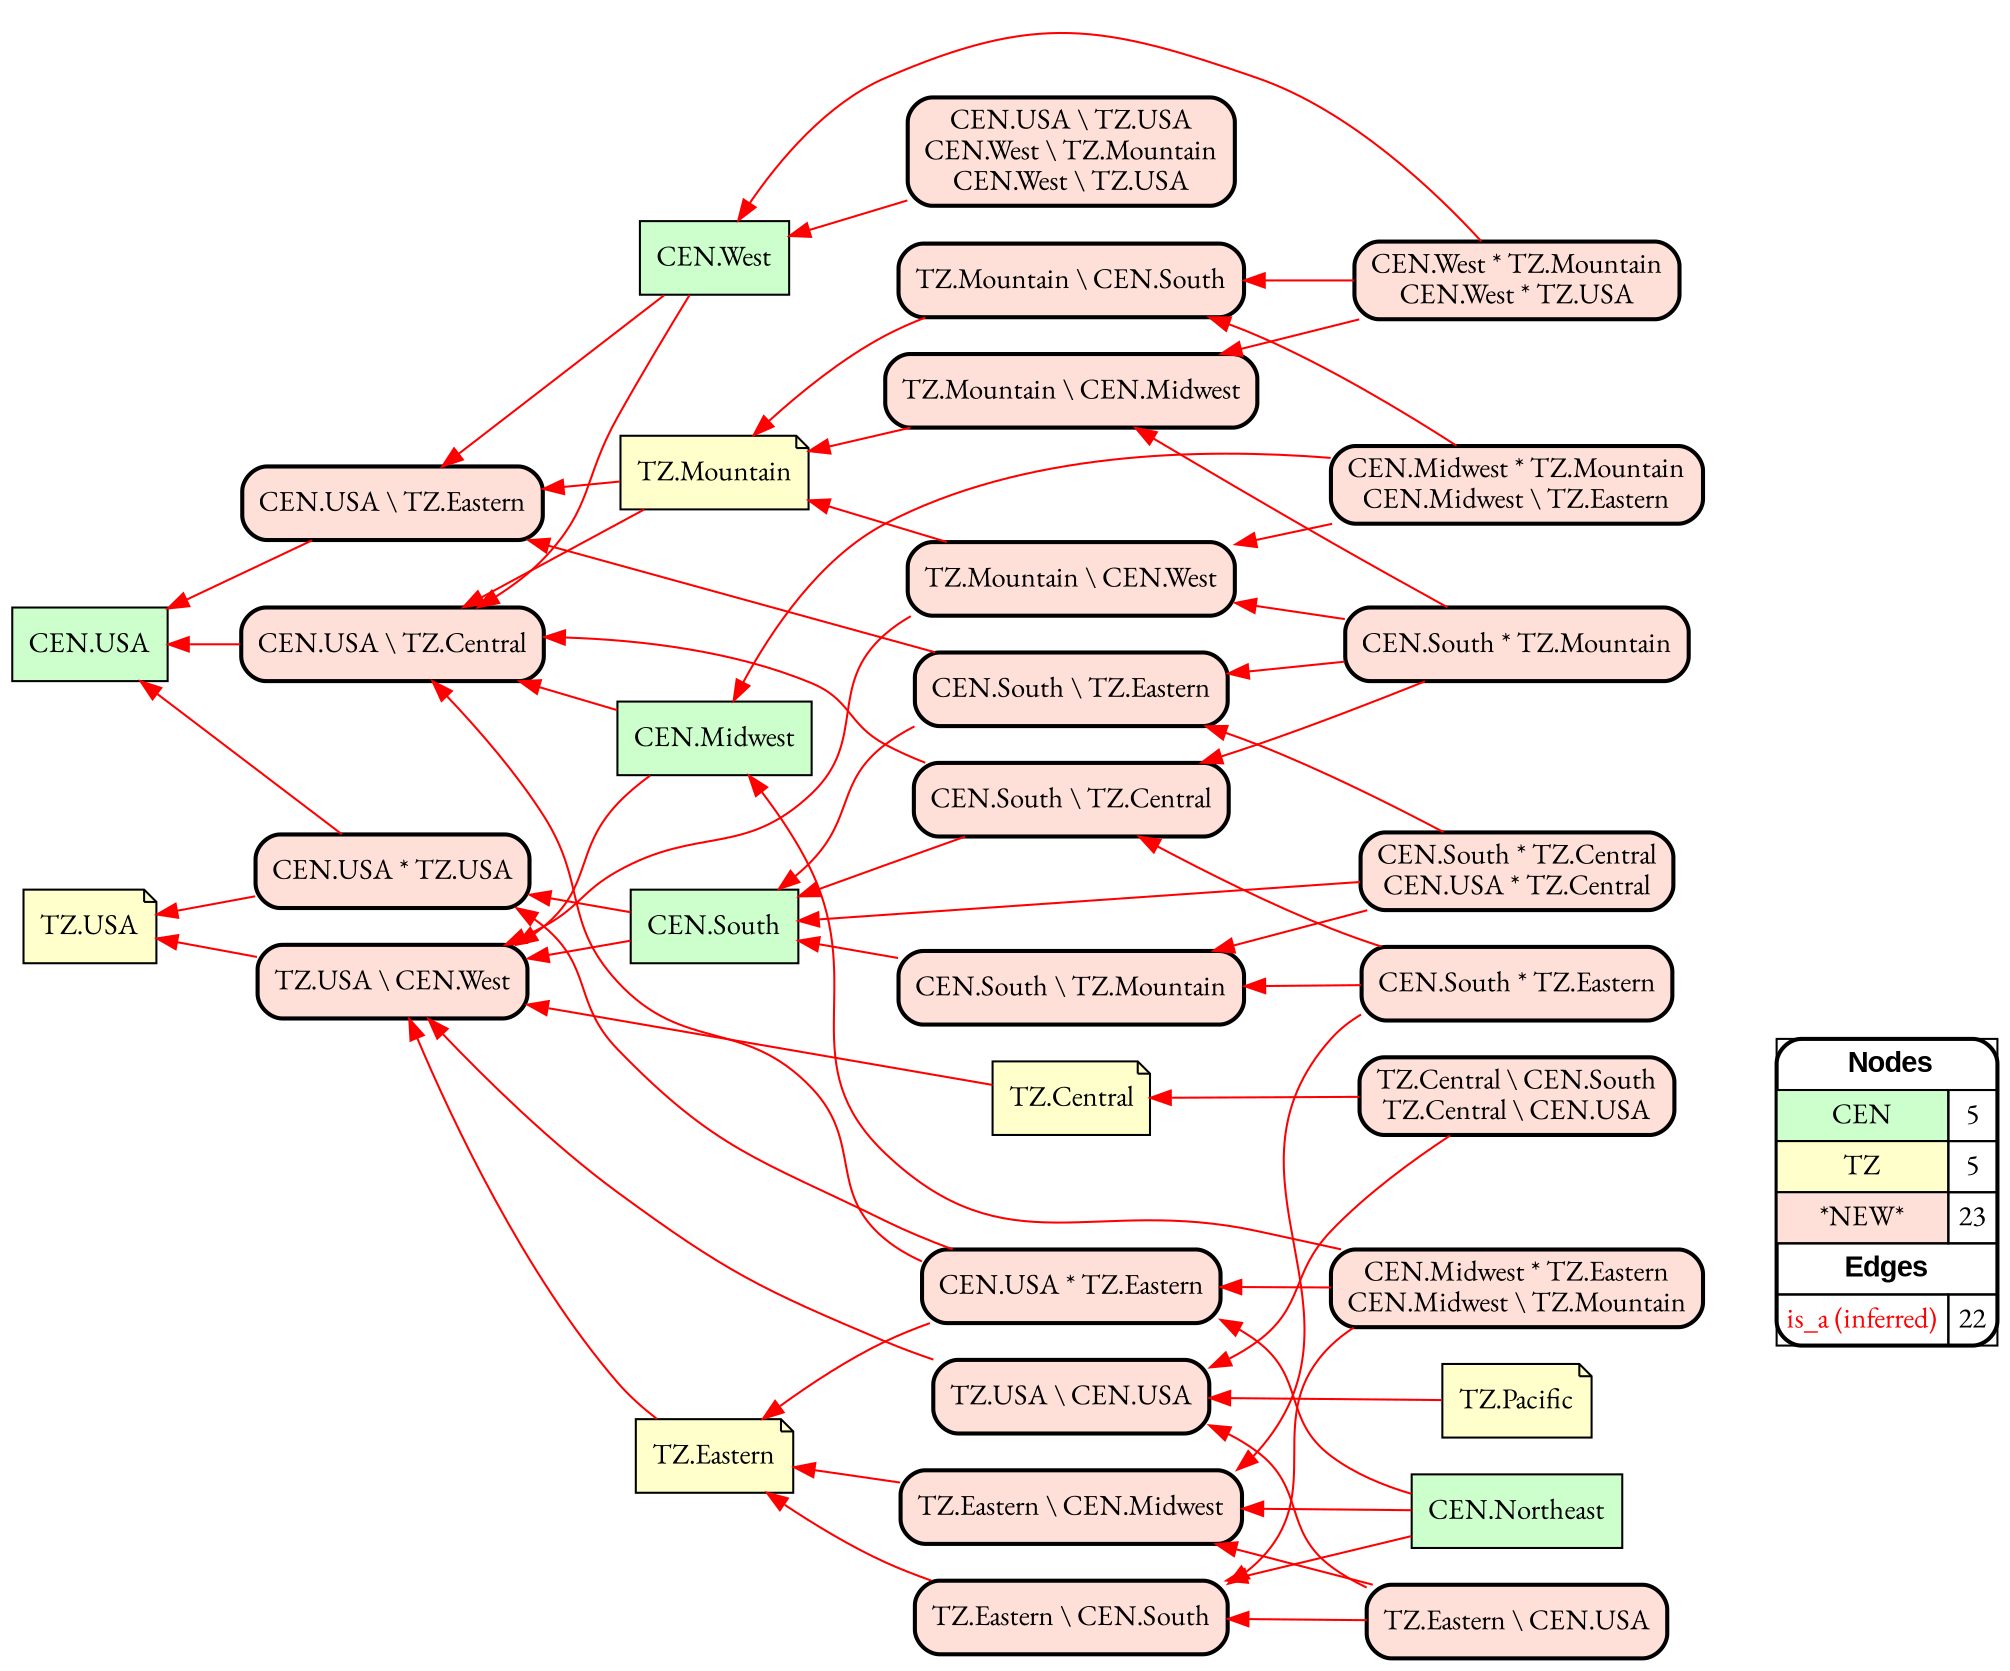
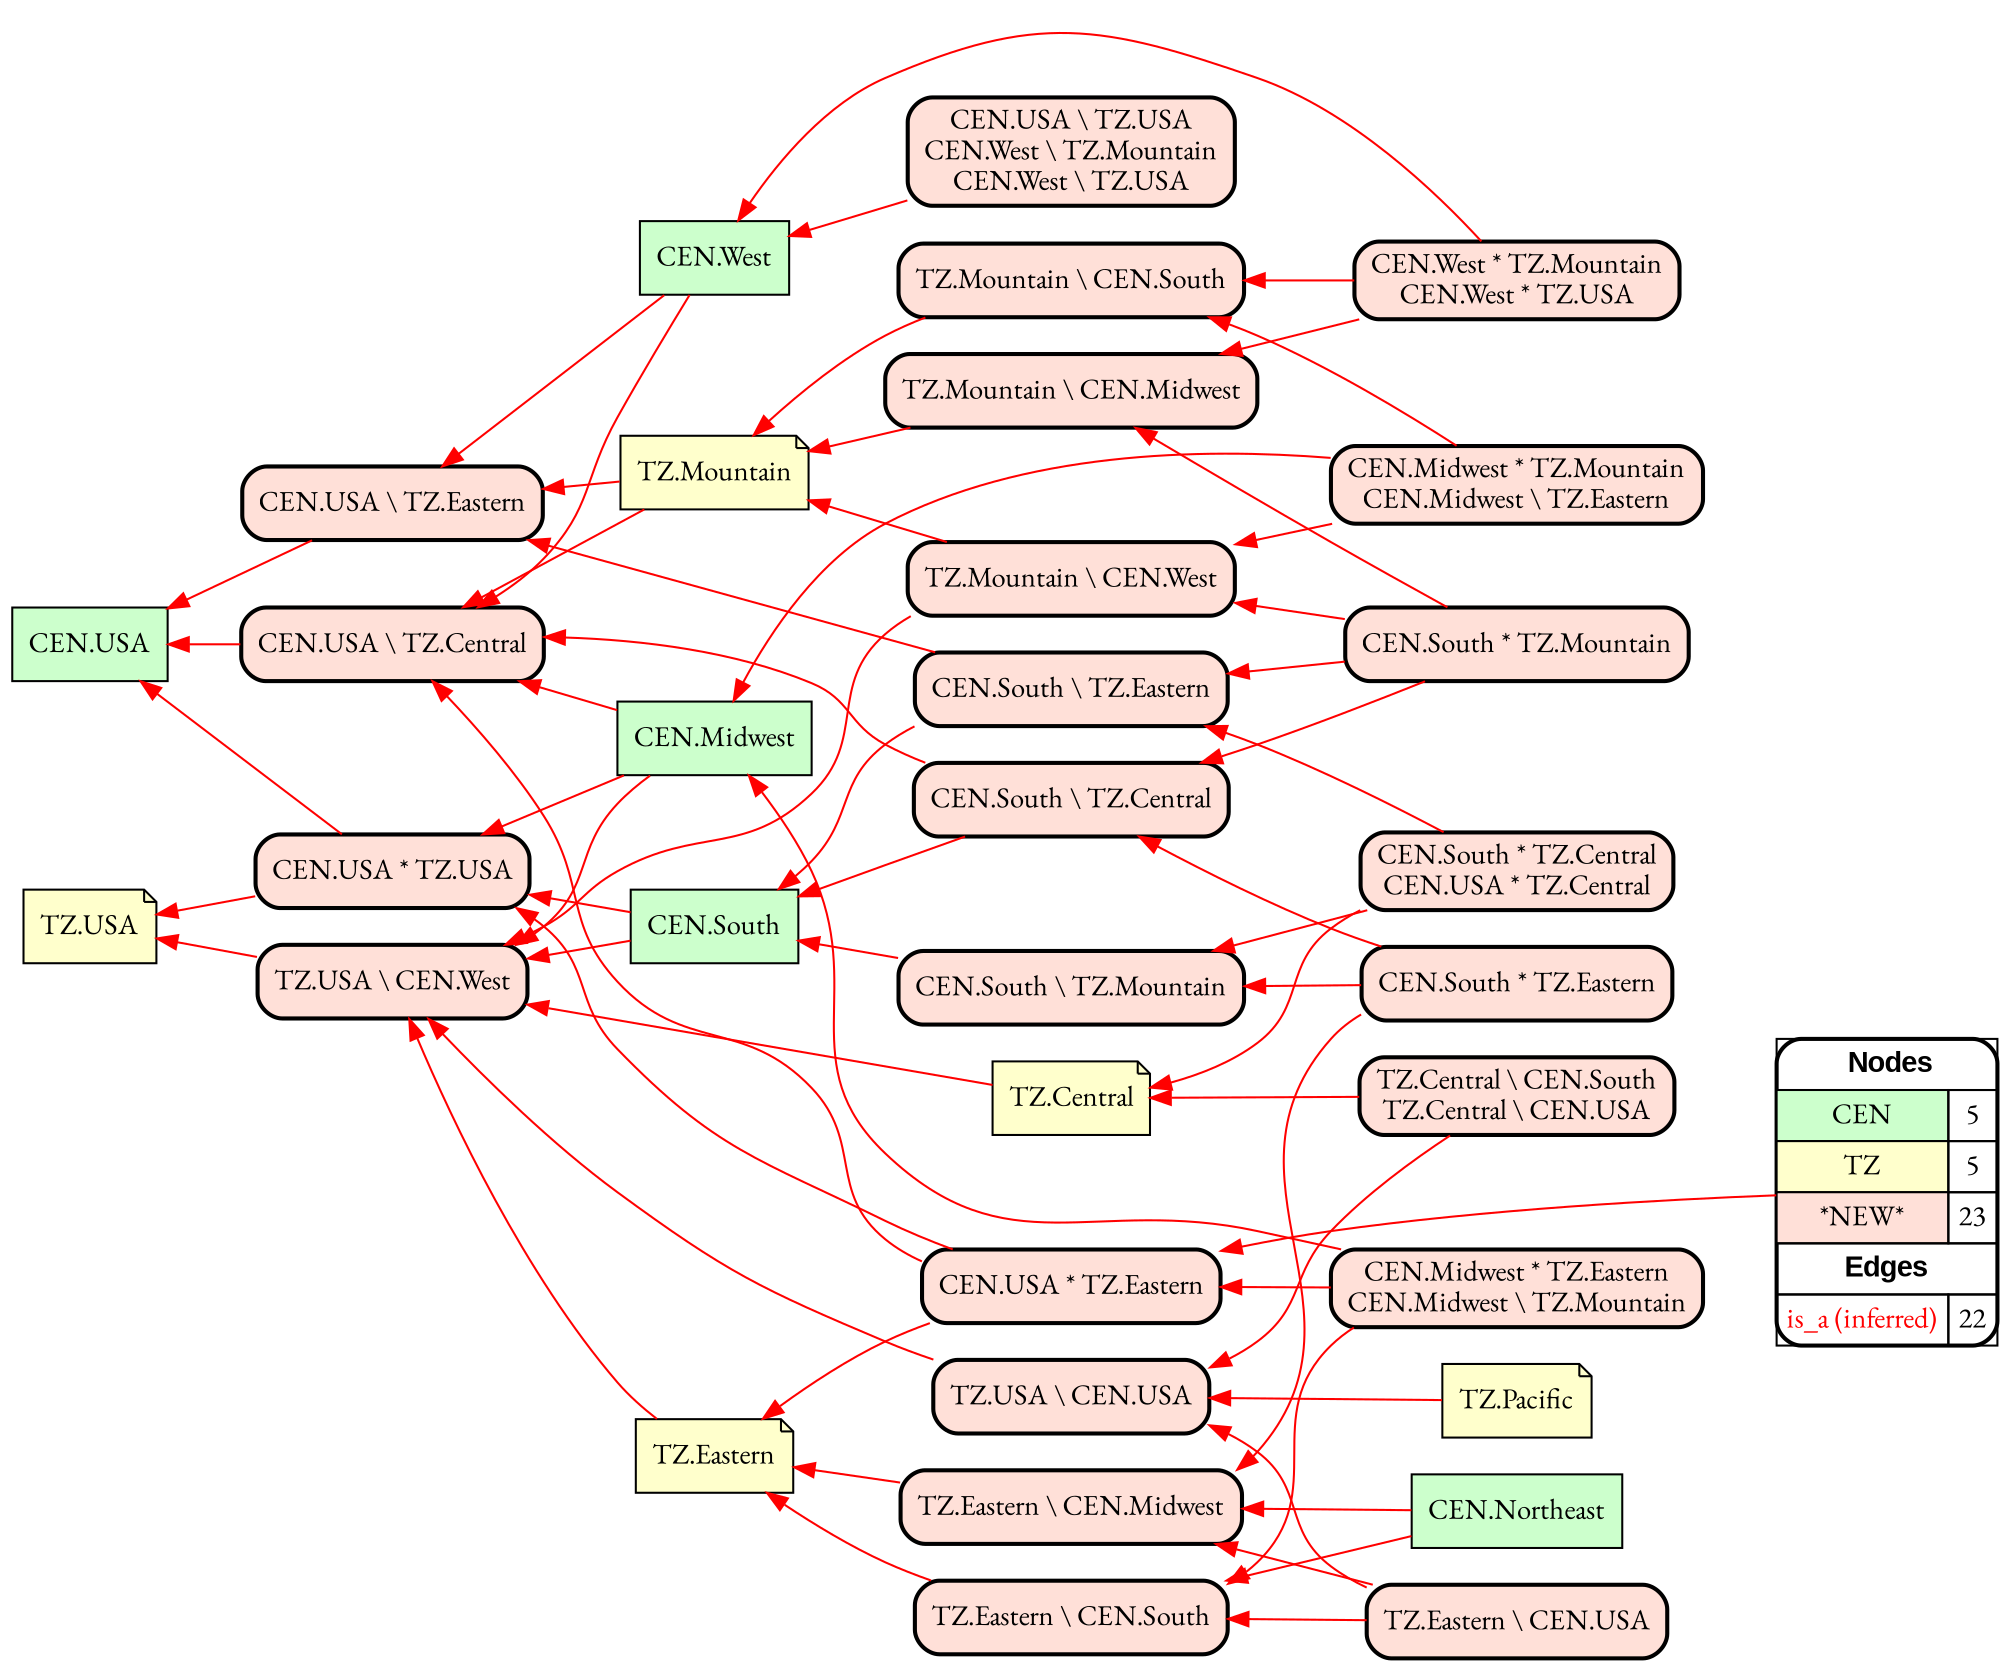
edge "CEN.Midwest" -> "CEN.USA * TZ.USA": added
edge "CEN.South * TZ.Central CEN.USA * TZ.Central" -> "CEN.South": now "CEN.South * TZ.Central CEN.USA * TZ.Central" -> "TZ.Central"
edge "CEN.Northeast" -> "CEN.USA * TZ.Eastern": now "Nodes" -> "CEN.USA * TZ.Eastern"
